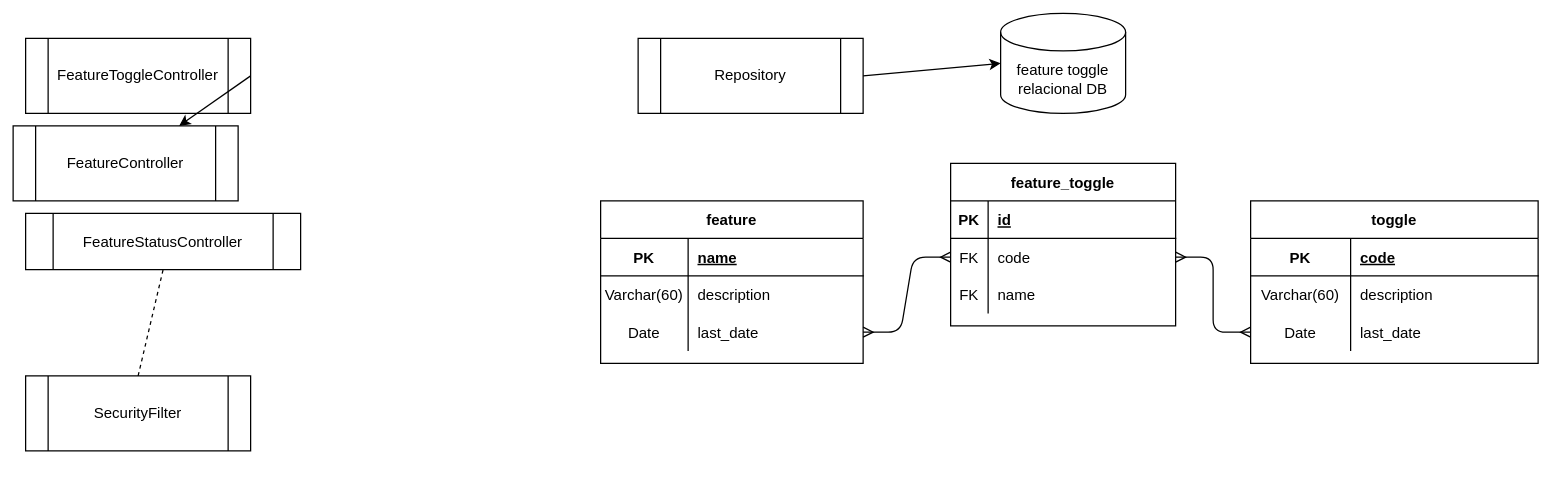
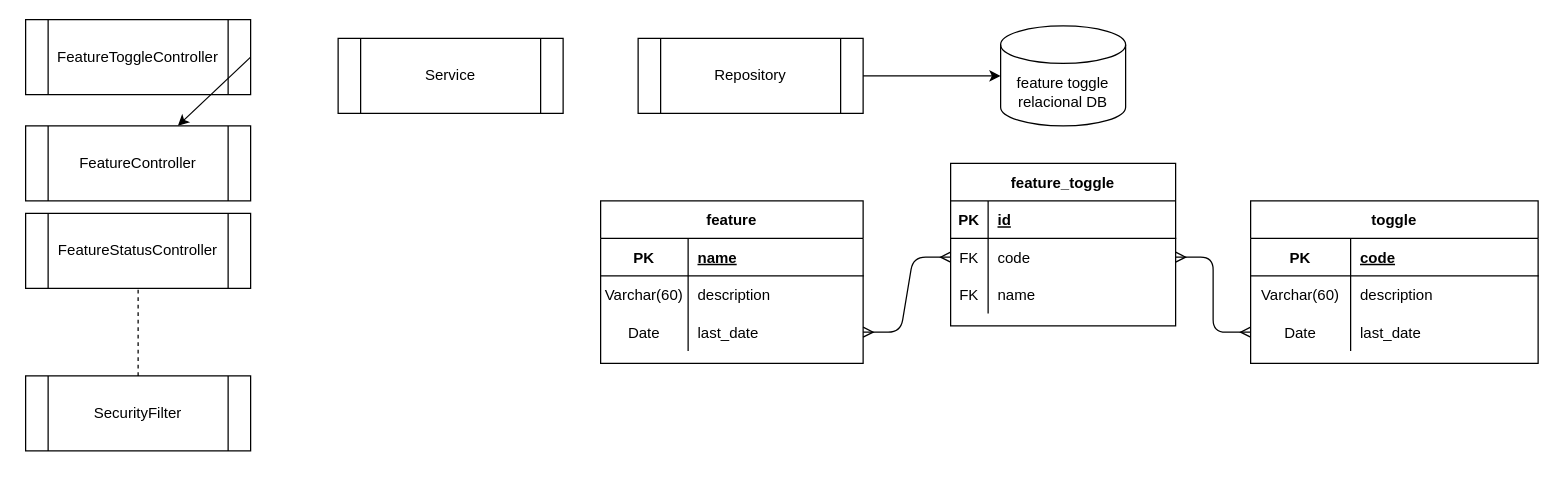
node "feature toggle relacional DB": moved (1063, 63) -> (1063, 76)
node "FeatureToggleController": moved (138, 76) -> (138, 57)
node "Service": added
node "FeatureController": moved (126, 163) -> (138, 163)
node "FeatureStatusController": size 275x56 -> 225x75
